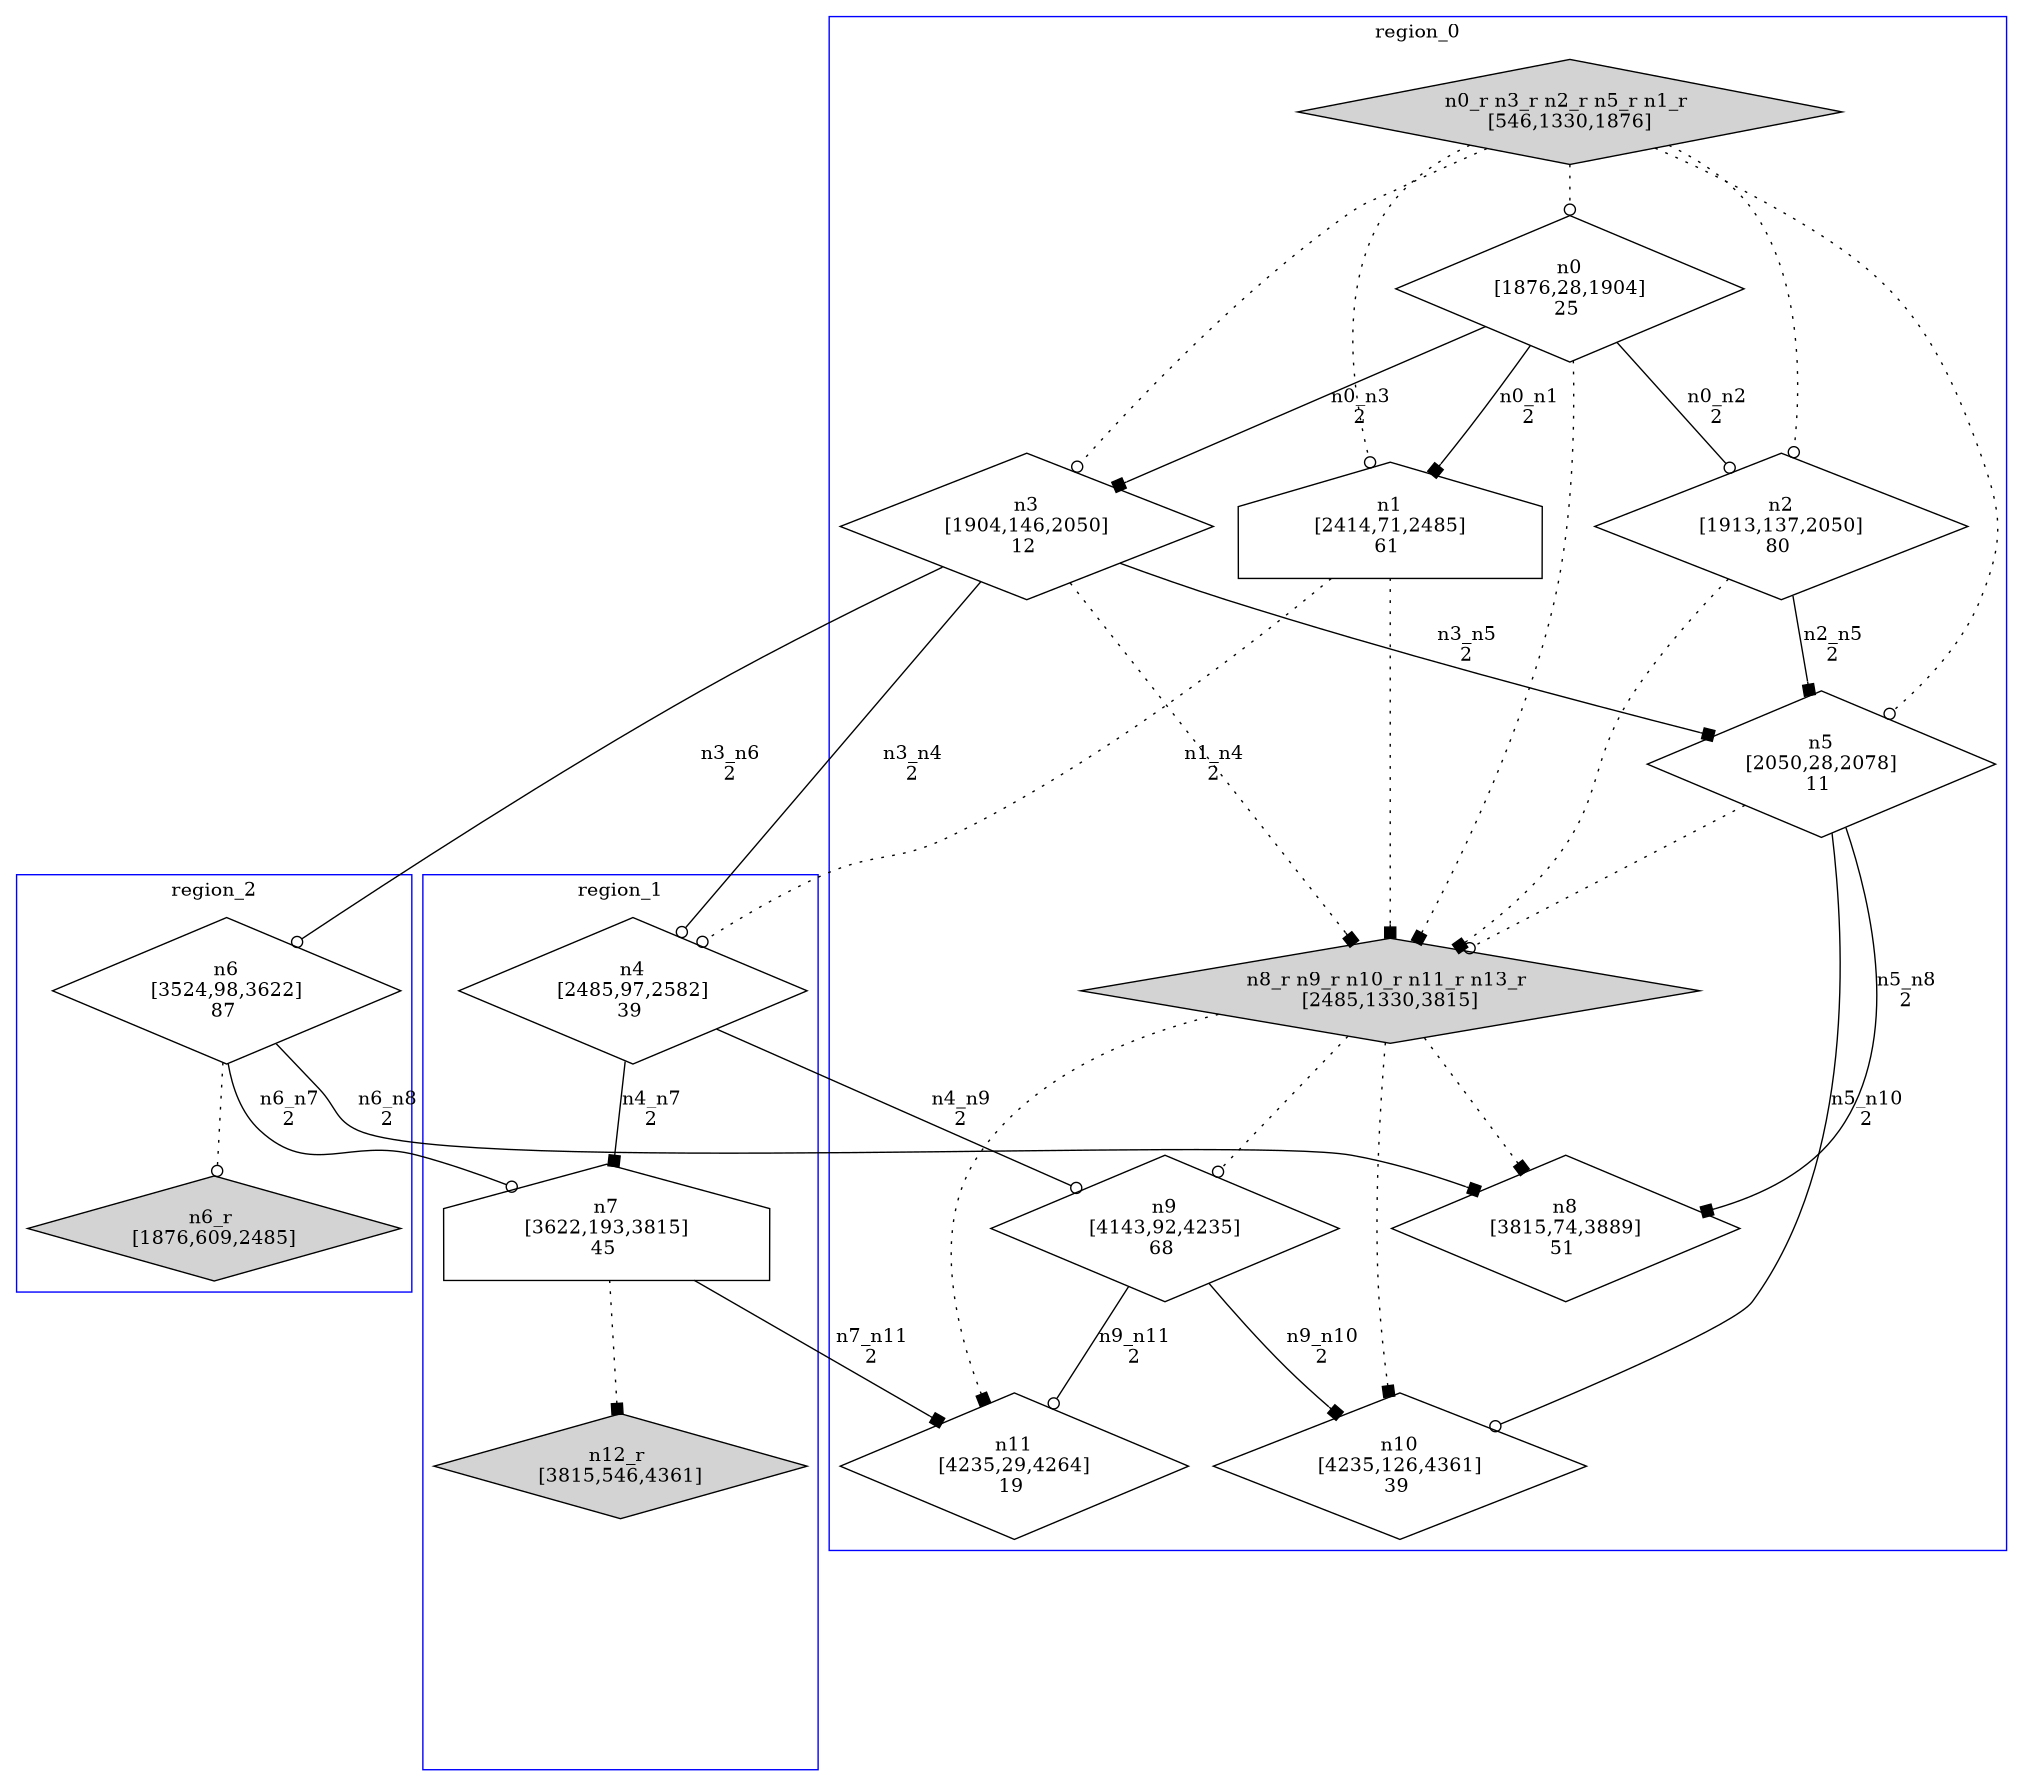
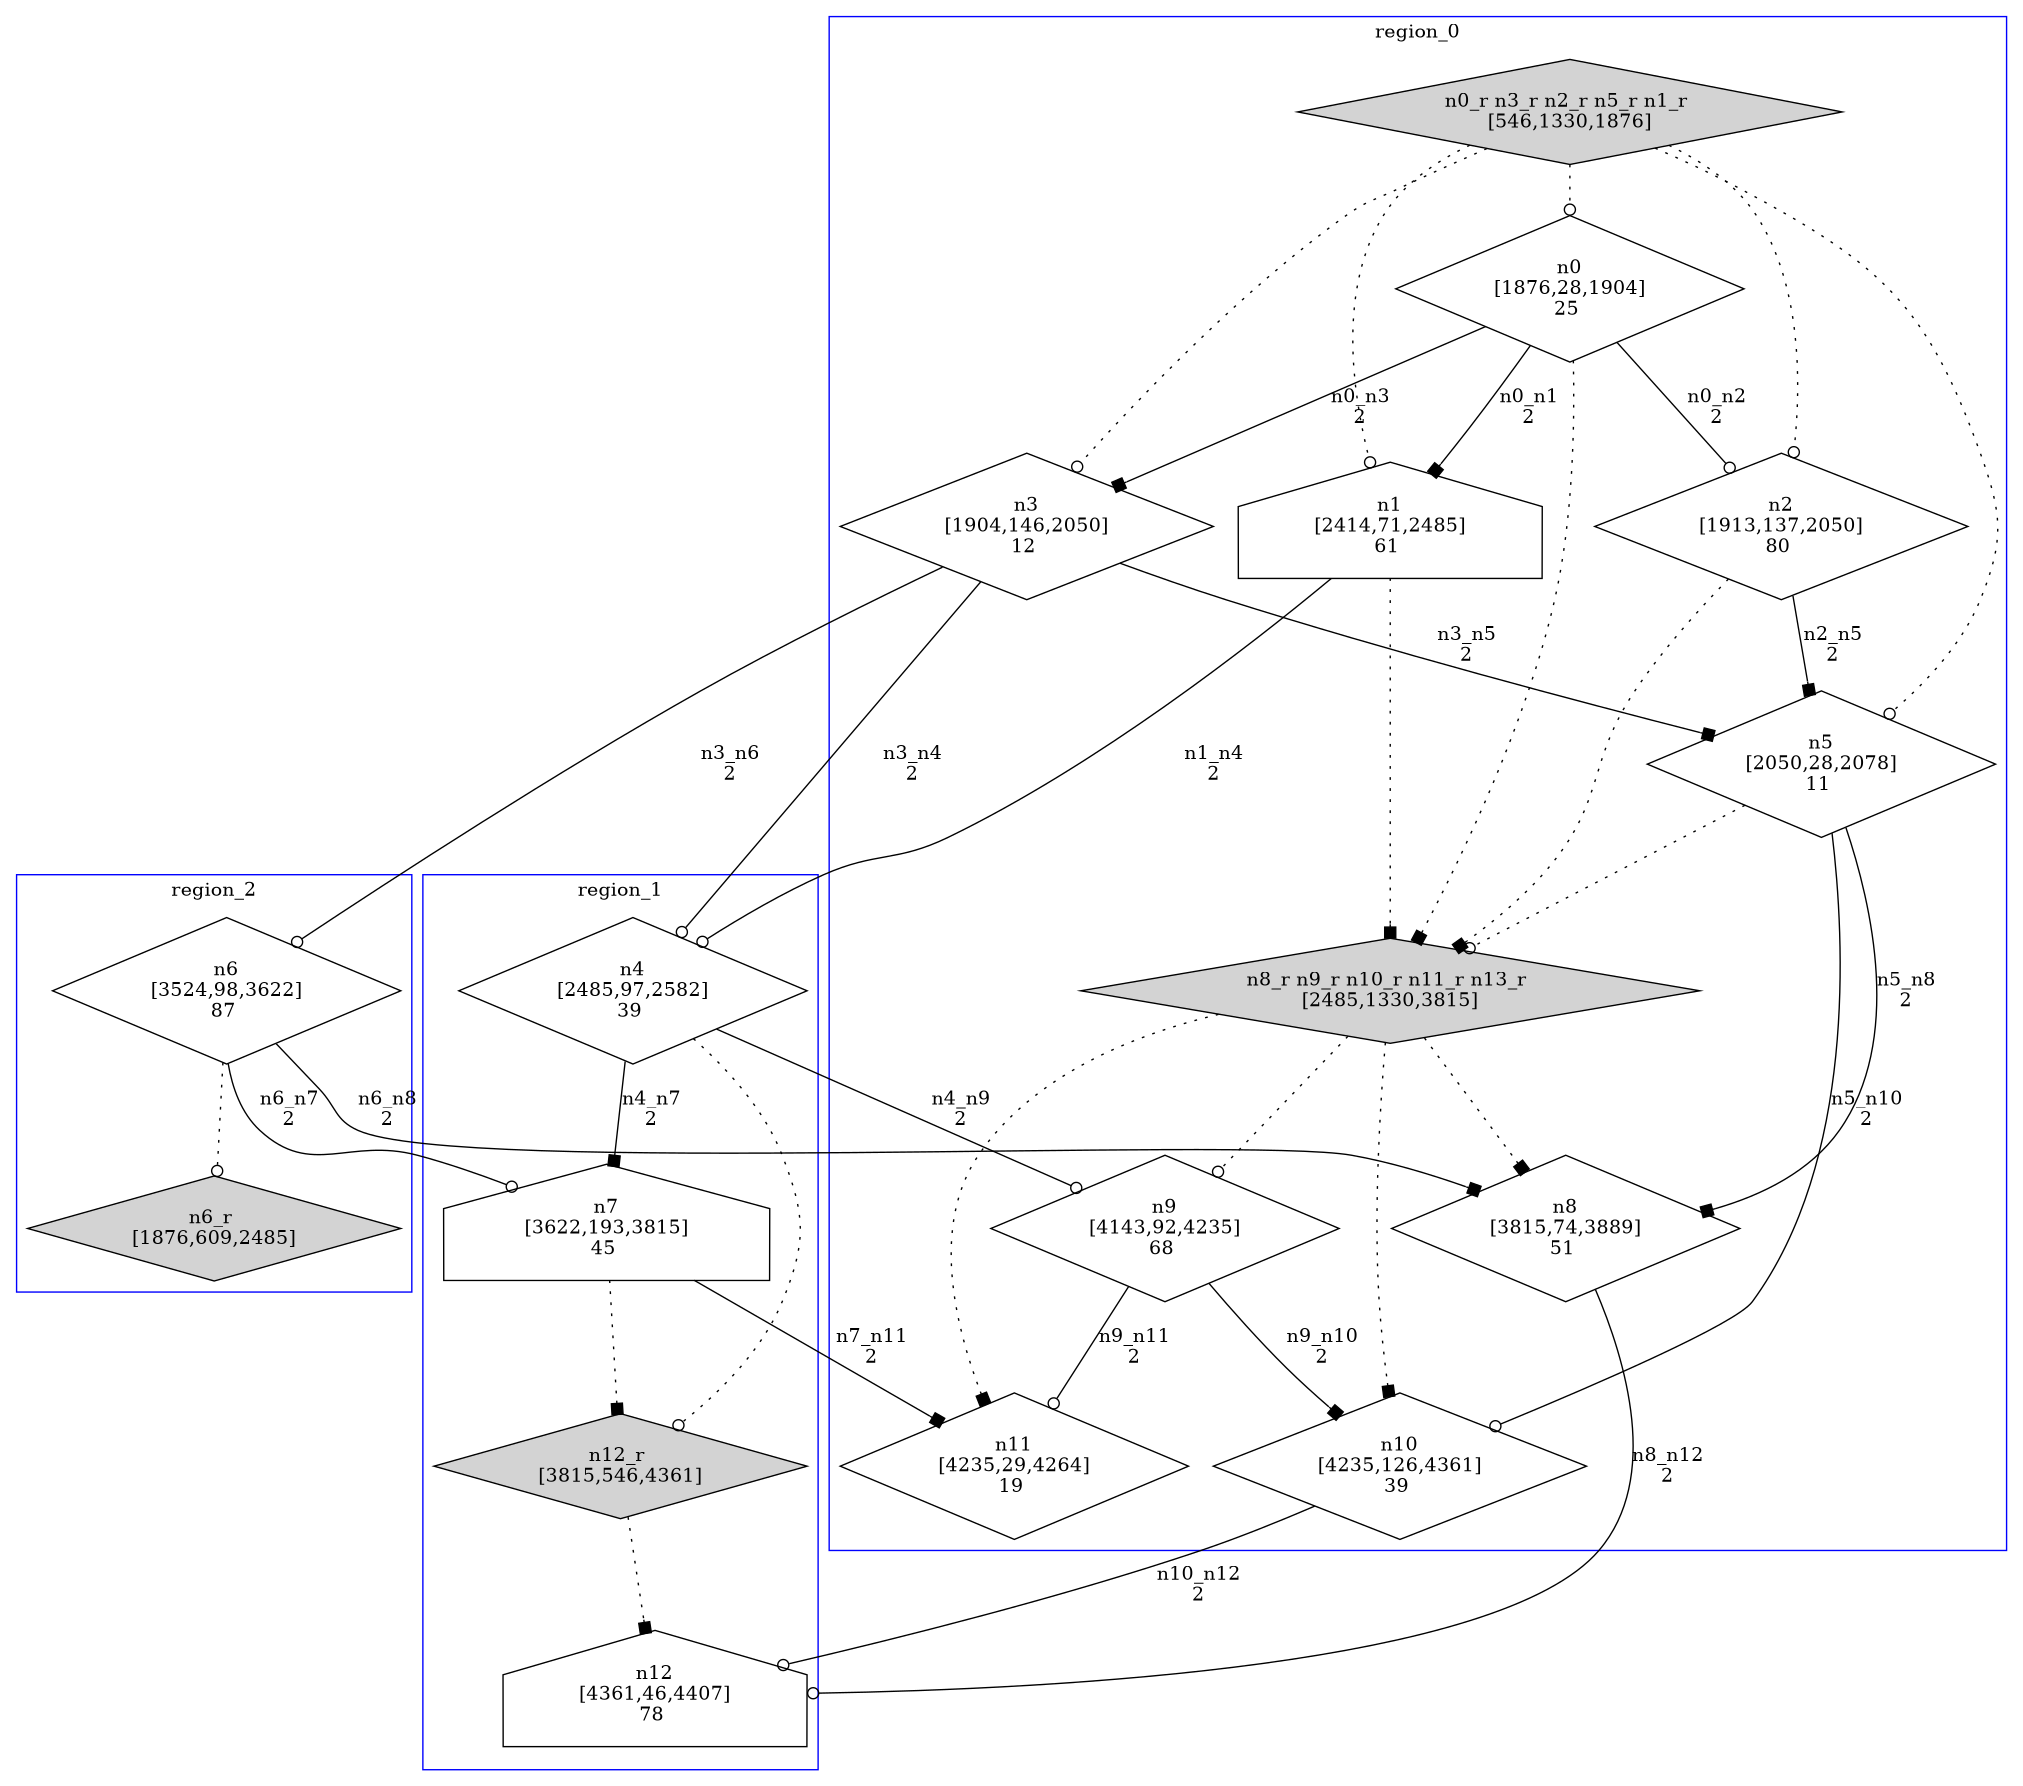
edge "n3 [1904,146,2050] 12" -> "n8_r n9_r n10_r n11_r n13_r [2485,1330,3815]": removed
edge "n1 [2414,71,2485] 61" -> "n4 [2485,97,2582] 39": style dotted -> solid
edge "n4 [2485,97,2582] 39" -> "n12_r [3815,546,4361]": added
node "n12 [4361,46,4407] 78": added
